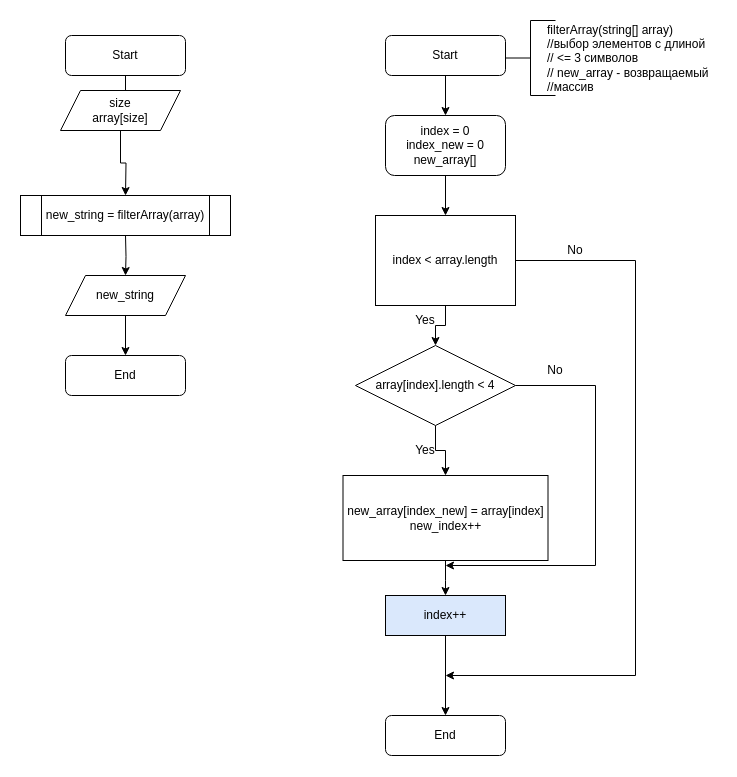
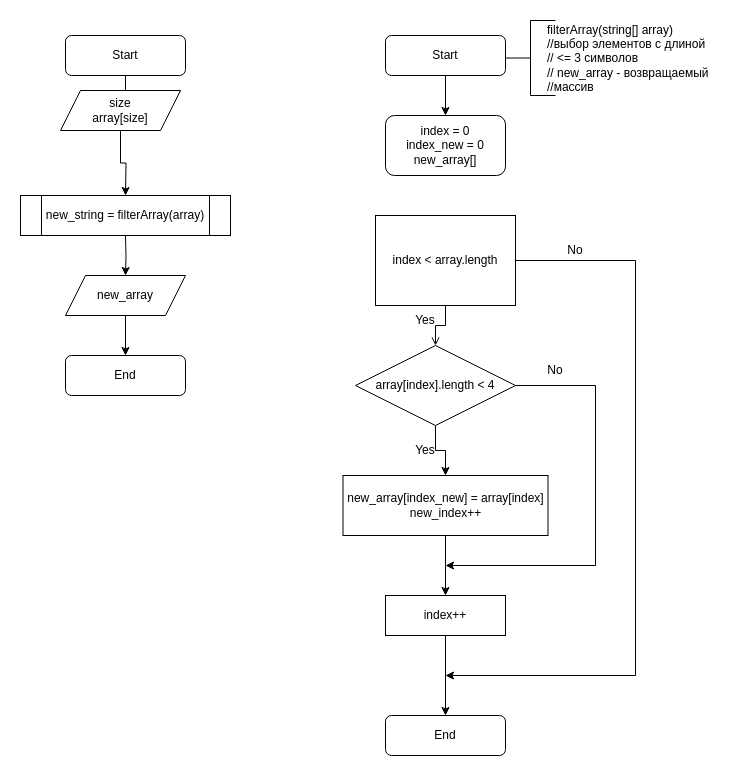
edge "index = 0 index_new = 0 new_array[]" -> "index < array.length": removed
node "new_string": label "new_string" -> "new_array"
edge "index < array.length" -> "array[index].length < 4": arrowhead classic -> open
node "new_array[index_new] = array[index] new_index++": size 205x85 -> 205x60
node "index++": fillcolor #dae8fc -> #ffffff
